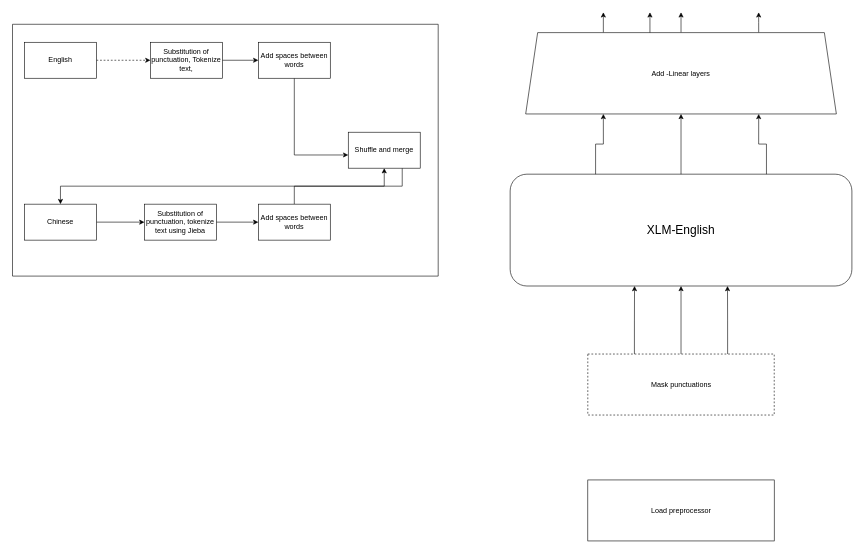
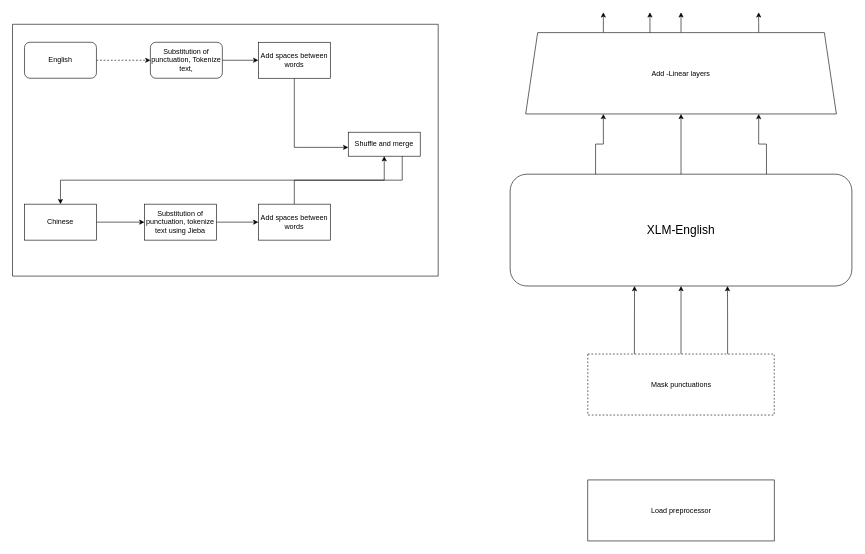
node "English": shape rectangle -> rounded rectangle
node "Substitution of punctuation, Tokenize text,": shape rectangle -> rounded rectangle
node "Shuffle and merge": size 72x36 -> 72x24
